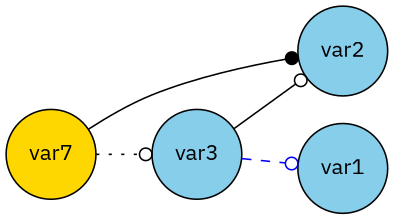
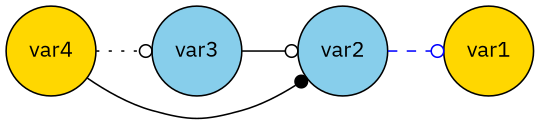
node "var7": label "var7" -> "var4"
edge "var3" -> "var1": now "var2" -> "var1"
node "var1": fillcolor skyblue -> gold
